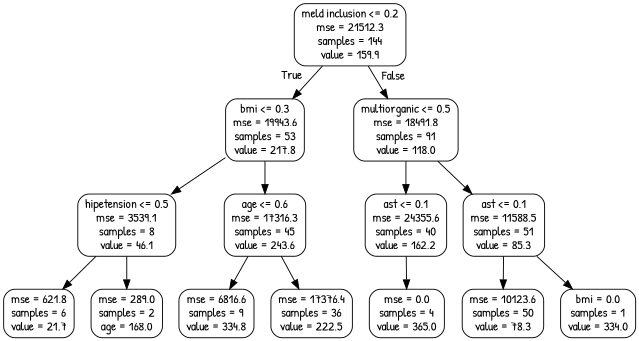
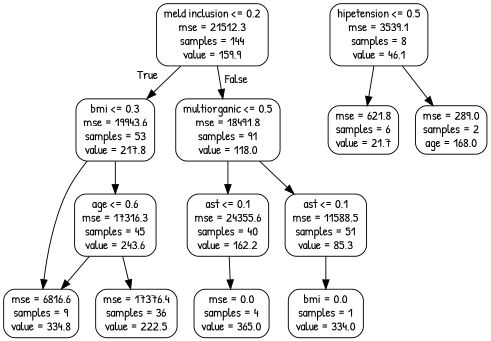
edge "bmi <= 0.3 mse = 19943.6 samples = 53 value = 217.8" -> "hipetension <= 0.5 mse = 3539.1 samples = 8 value = 46.1": now "bmi <= 0.3 mse = 19943.6 samples = 53 value = 217.8" -> "mse = 6816.6 samples = 9 value = 334.8"
node "mse = 10123.6 samples = 50 value = 78.3": removed
